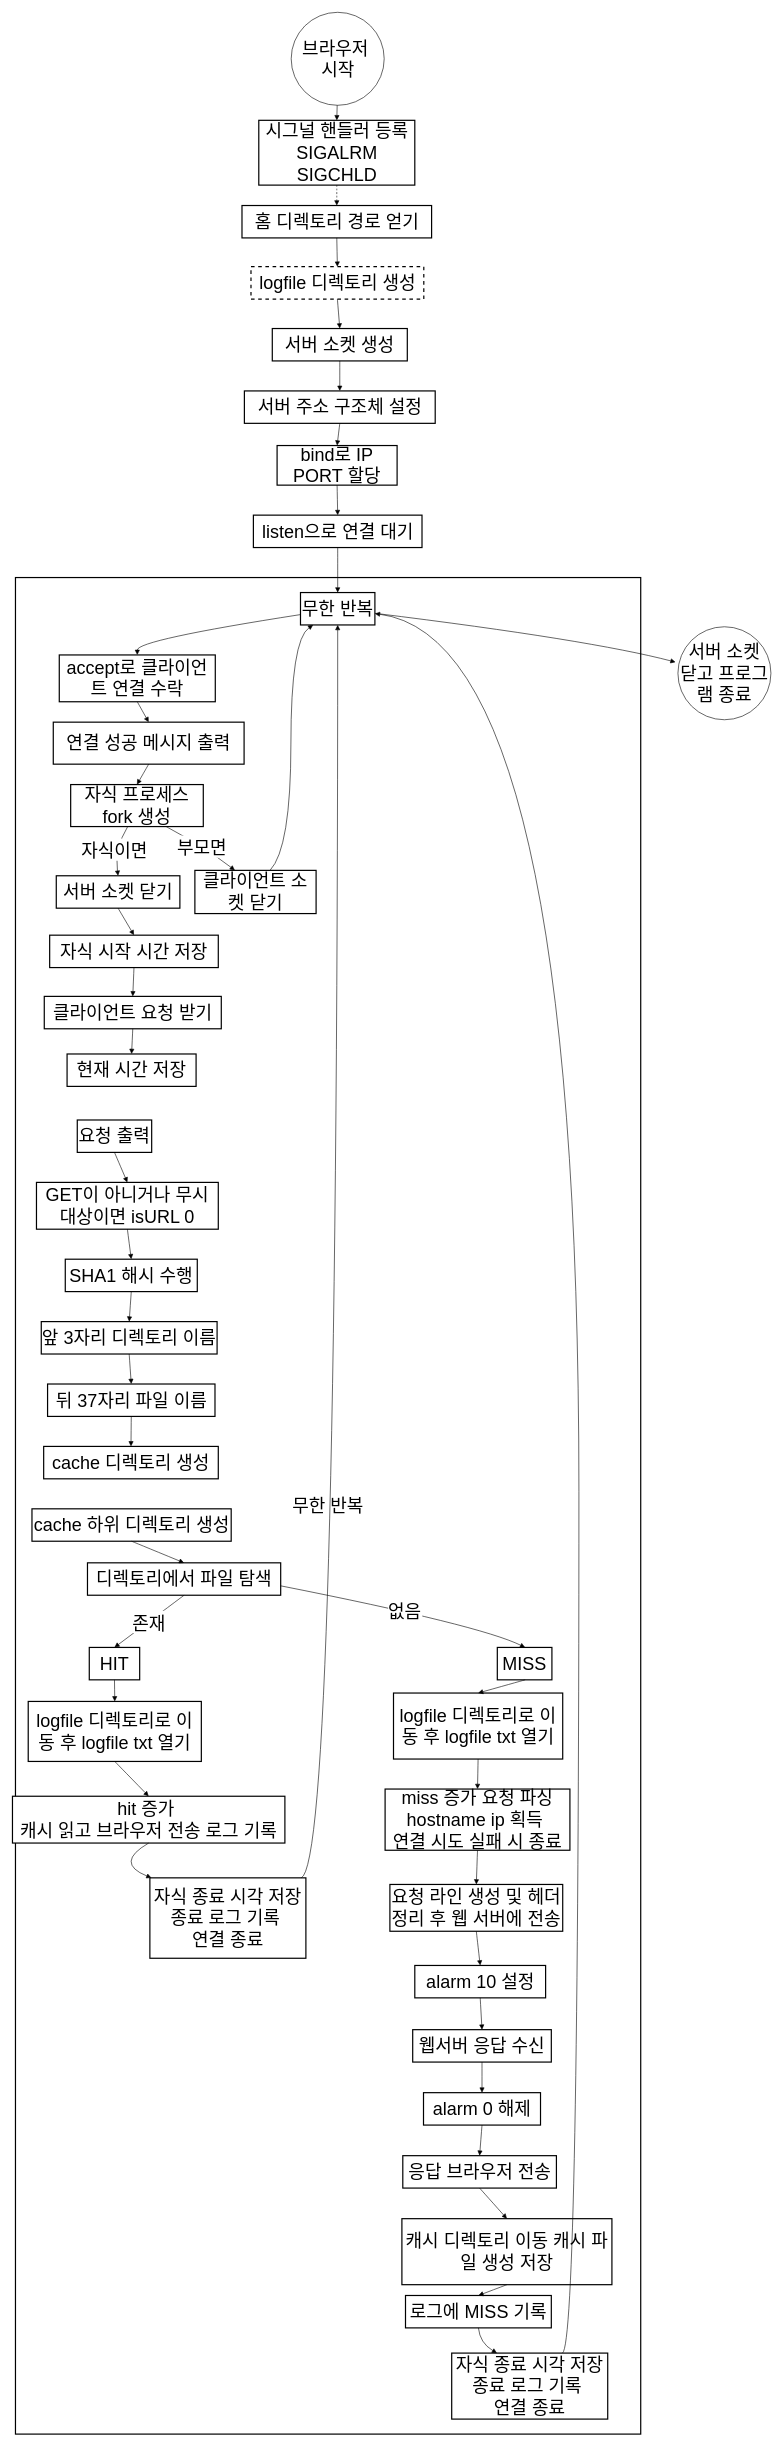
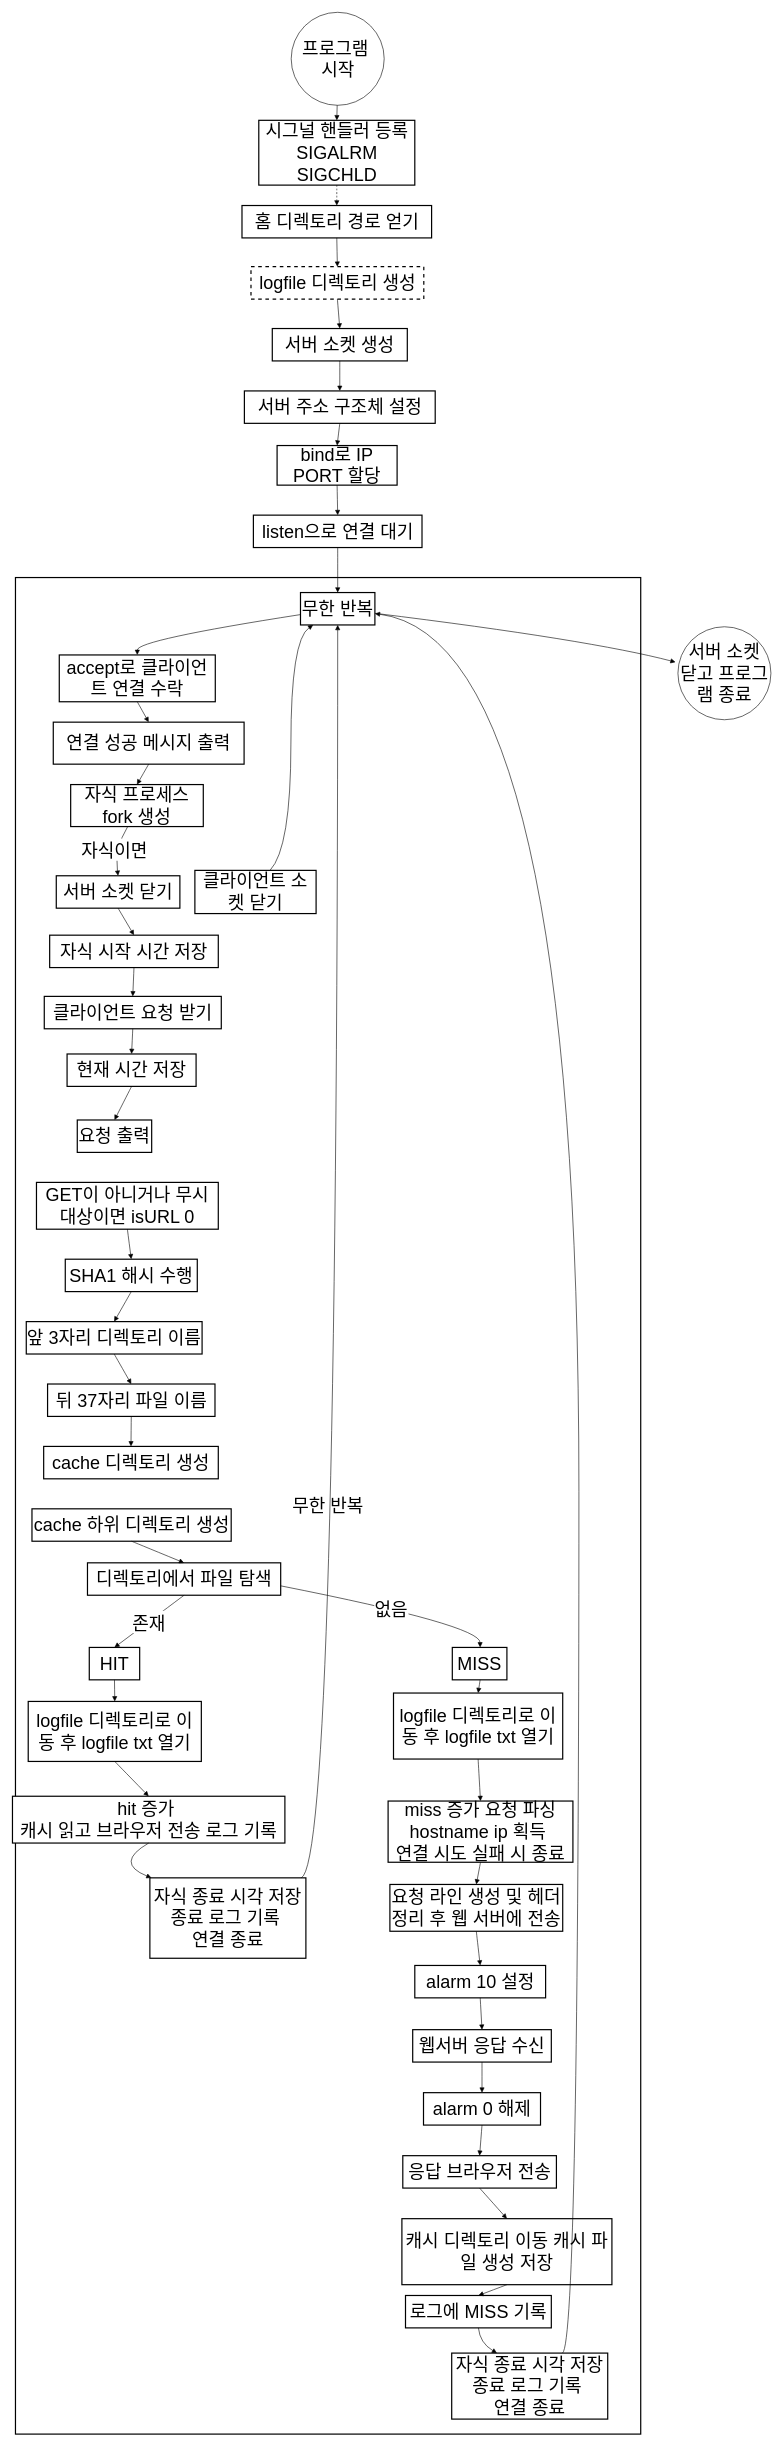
node "브라우저 시작": label "브라우저 시작" -> "프로그램 시작"
edge "자식 프로세스 fork 생성" -> "클라이언트 소켓 닫기": removed, label "부모면"
edge "현재 시간 저장" -> "요청 출력": added
edge "요청 출력" -> "GET이 아니거나 무시 대상이면 isURL 0": removed
node "앞 3자리 디렉토리 이름": moved (129, 1338) -> (114, 1338)
node "MISS": moved (524, 1664) -> (479, 1664)
node "miss 증가 요청 파싱 hostname ip 획득 연결 시도 실패 시 종료": moved (477, 1820) -> (480, 1832)
